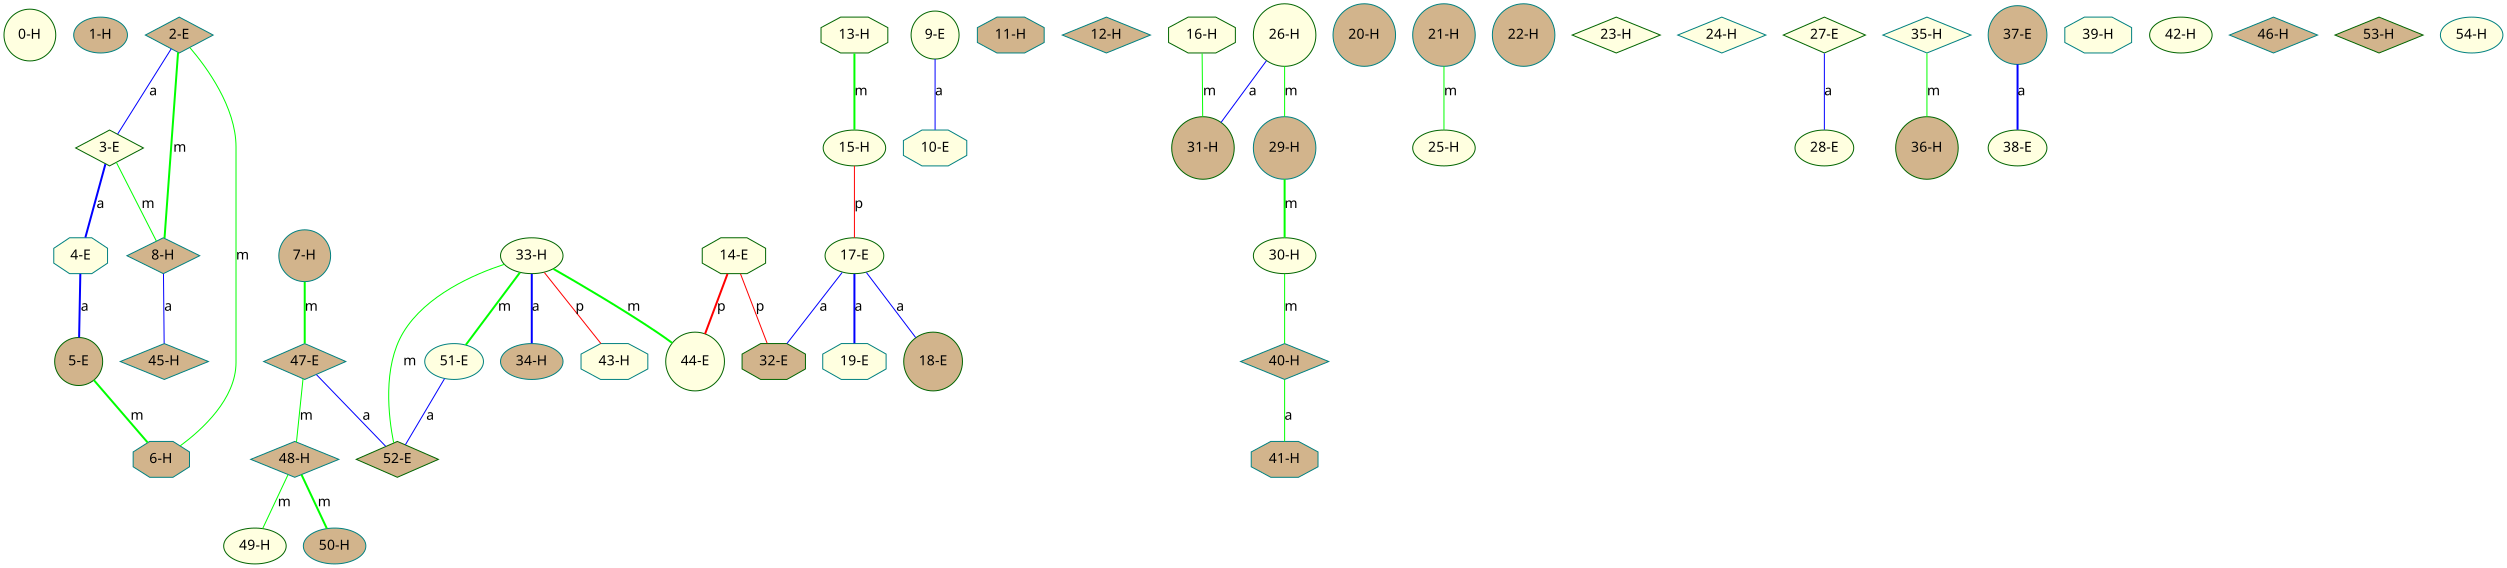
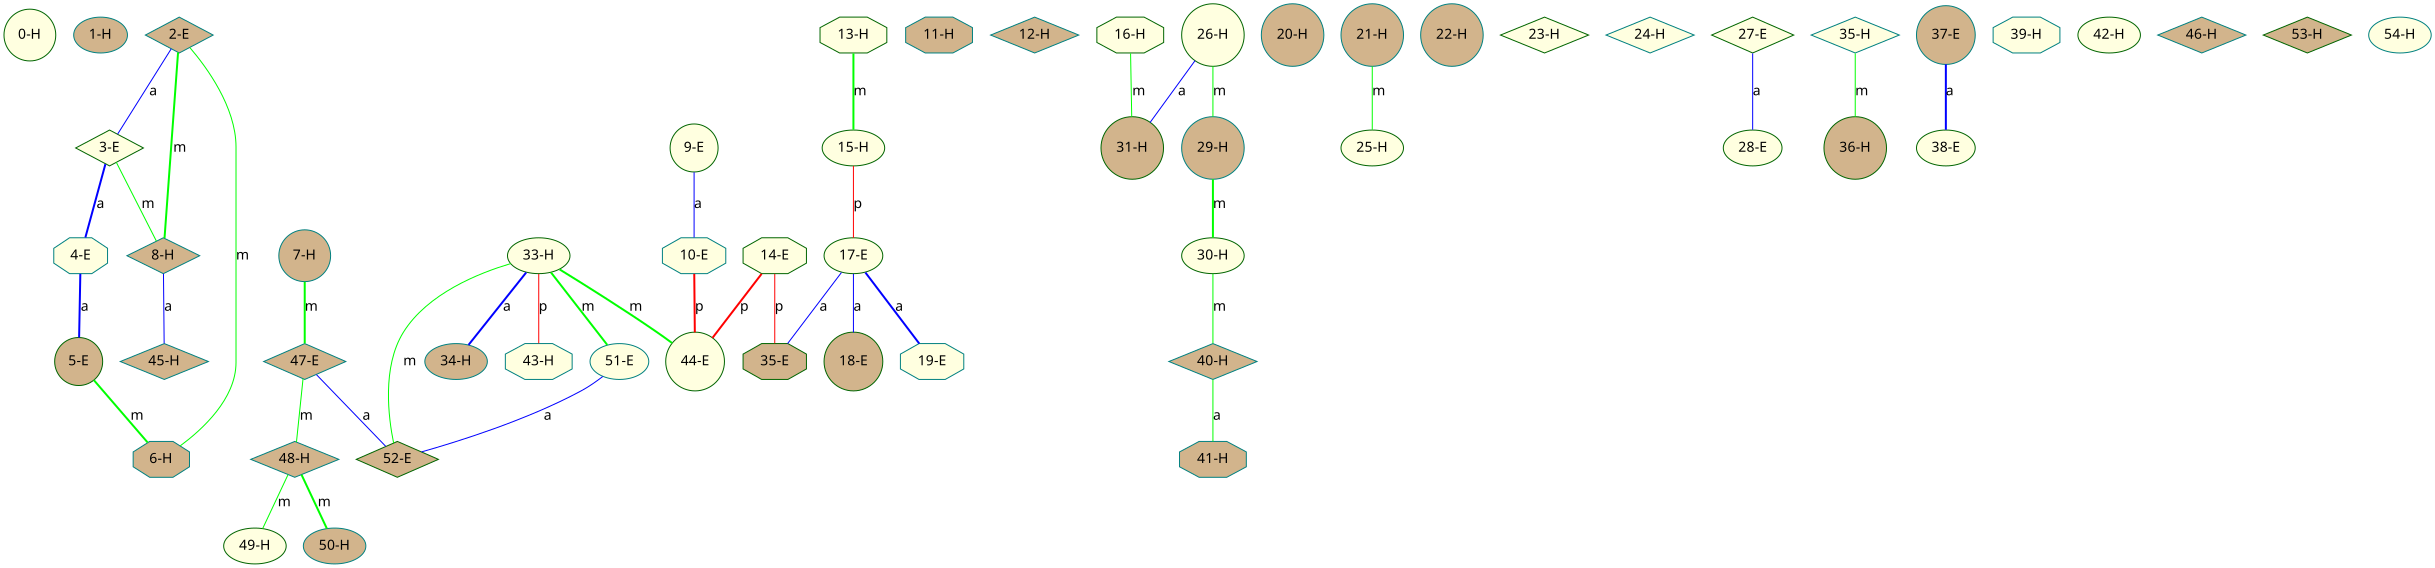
edge "10-E" -- "44-E": added, label "p"
node "32-E": label "32-E" -> "35-E"
